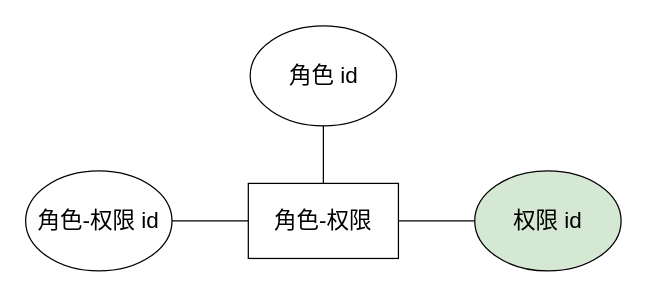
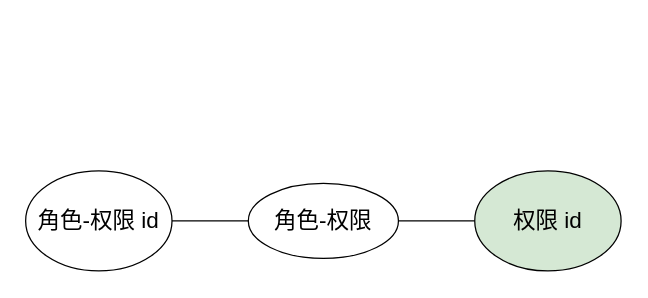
node "角色 id": removed
edge "角色 id" -- "角色-权限": removed
node "角色-权限": shape rectangle -> ellipse
